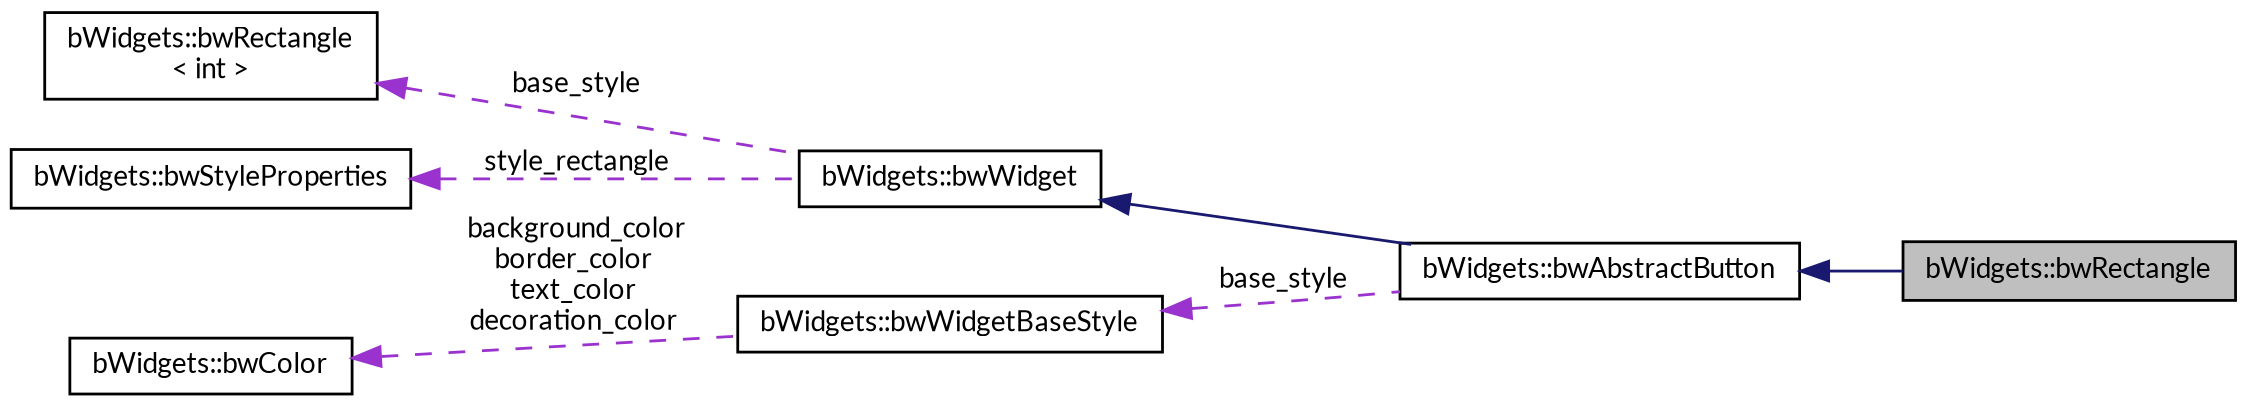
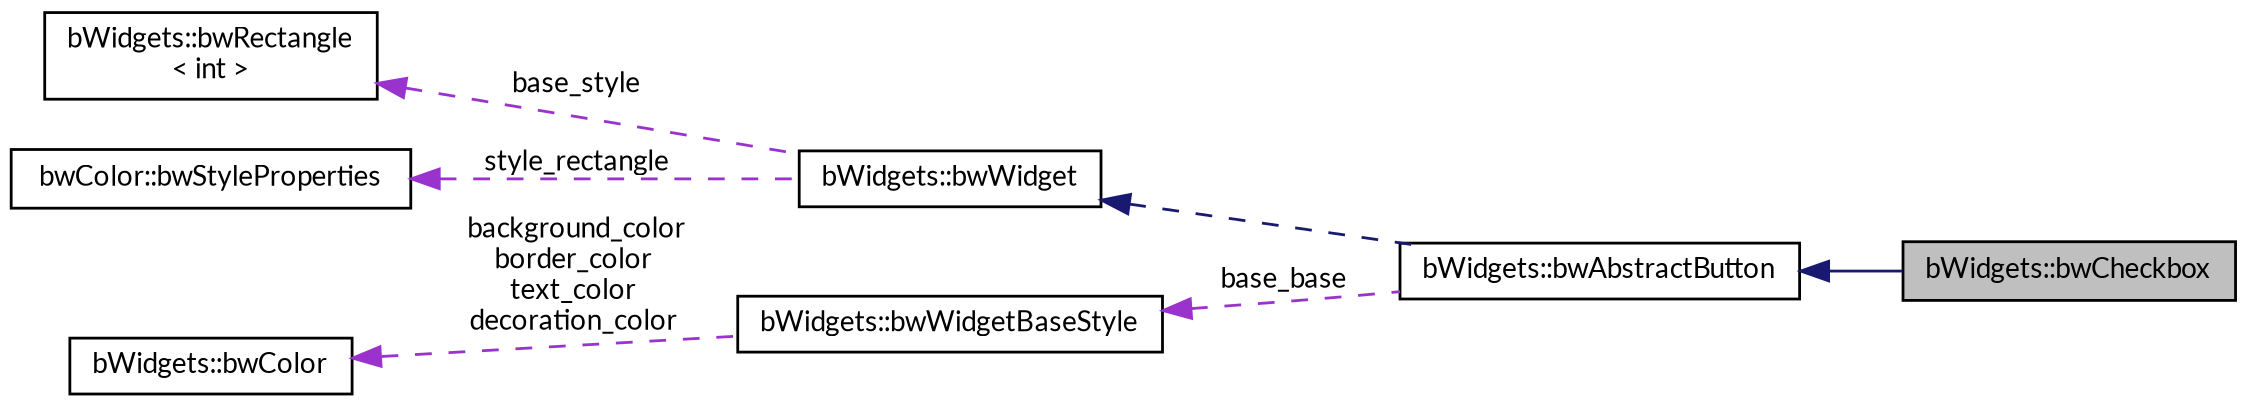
node "bWidgets::bwStyleProperties": label "bWidgets::bwStyleProperties" -> "bwColor::bwStyleProperties"
edge "bWidgets::bwAbstractButton" -> "bWidgets::bwWidget": style solid -> dashed
node "bWidgets::bwRectangle": label "bWidgets::bwRectangle" -> "bWidgets::bwCheckbox"
edge "bWidgets::bwAbstractButton" -> "bWidgets::bwWidgetBaseStyle": label " base_style" -> " base_base"
